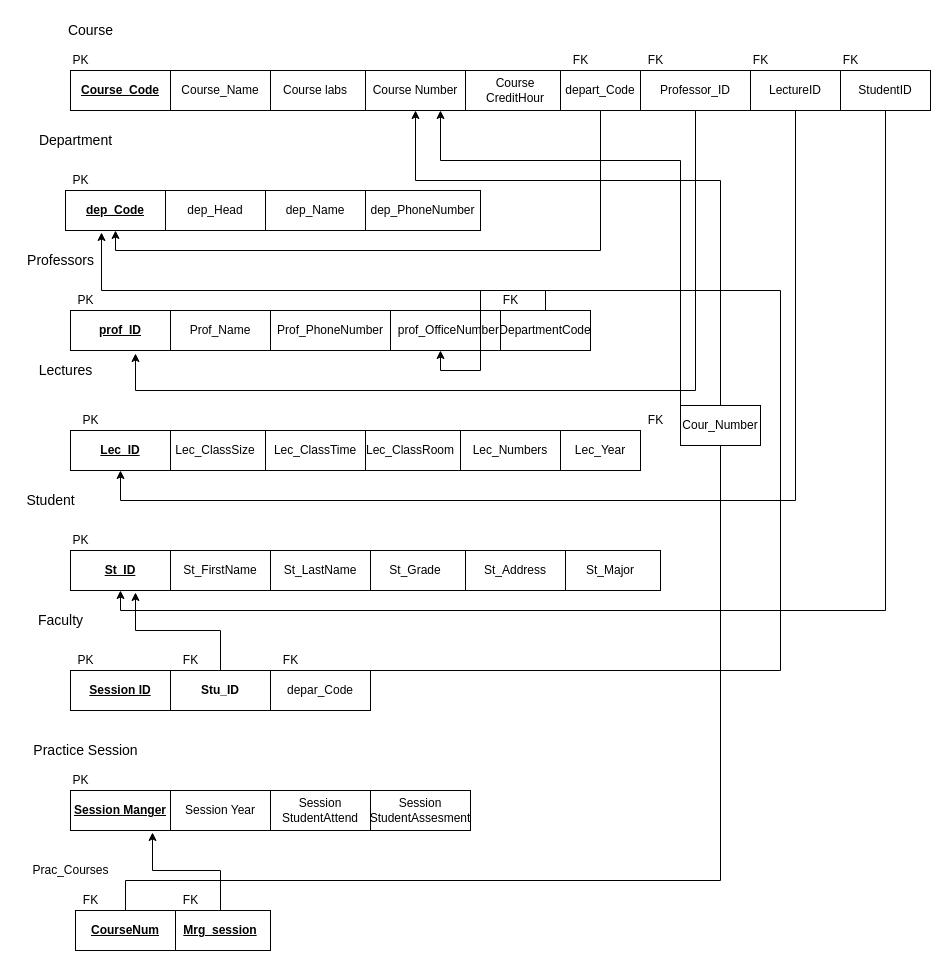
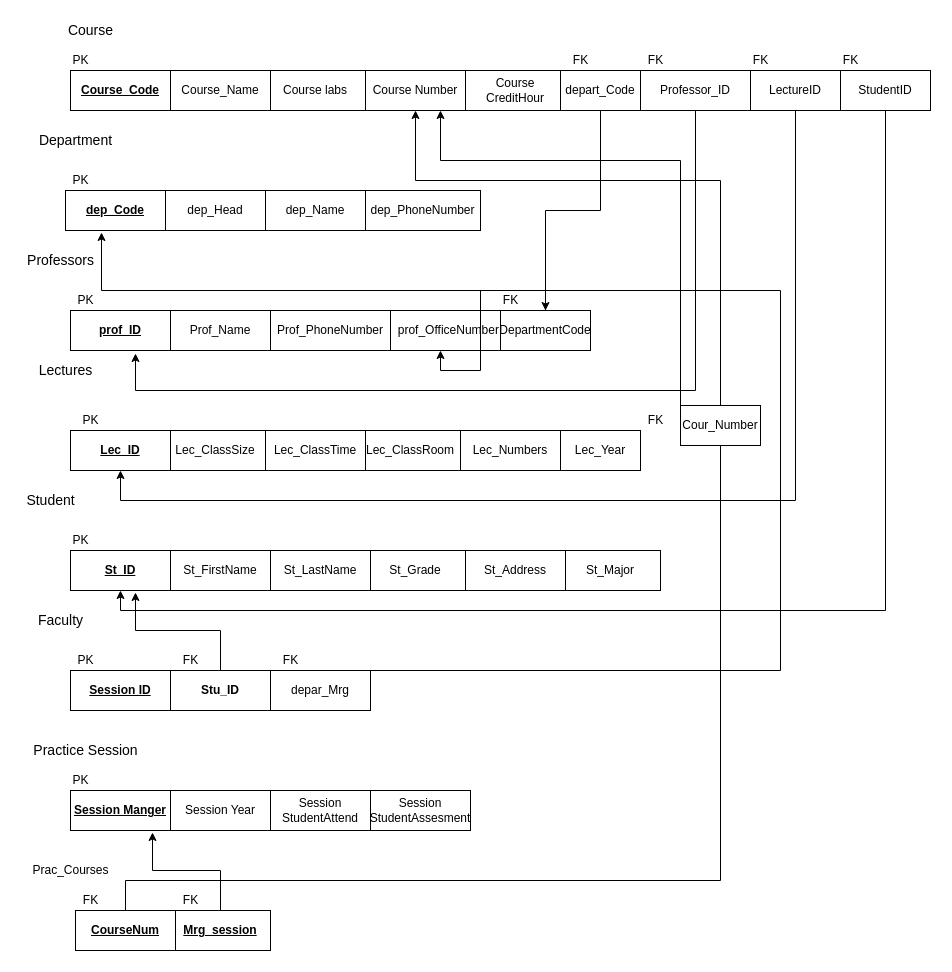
edge "depart_Code" -> "dep_Code": now "depart_Code" -> "DepartmentCode"
node "depar_Code": label "depar_Code" -> "depar_Mrg"
